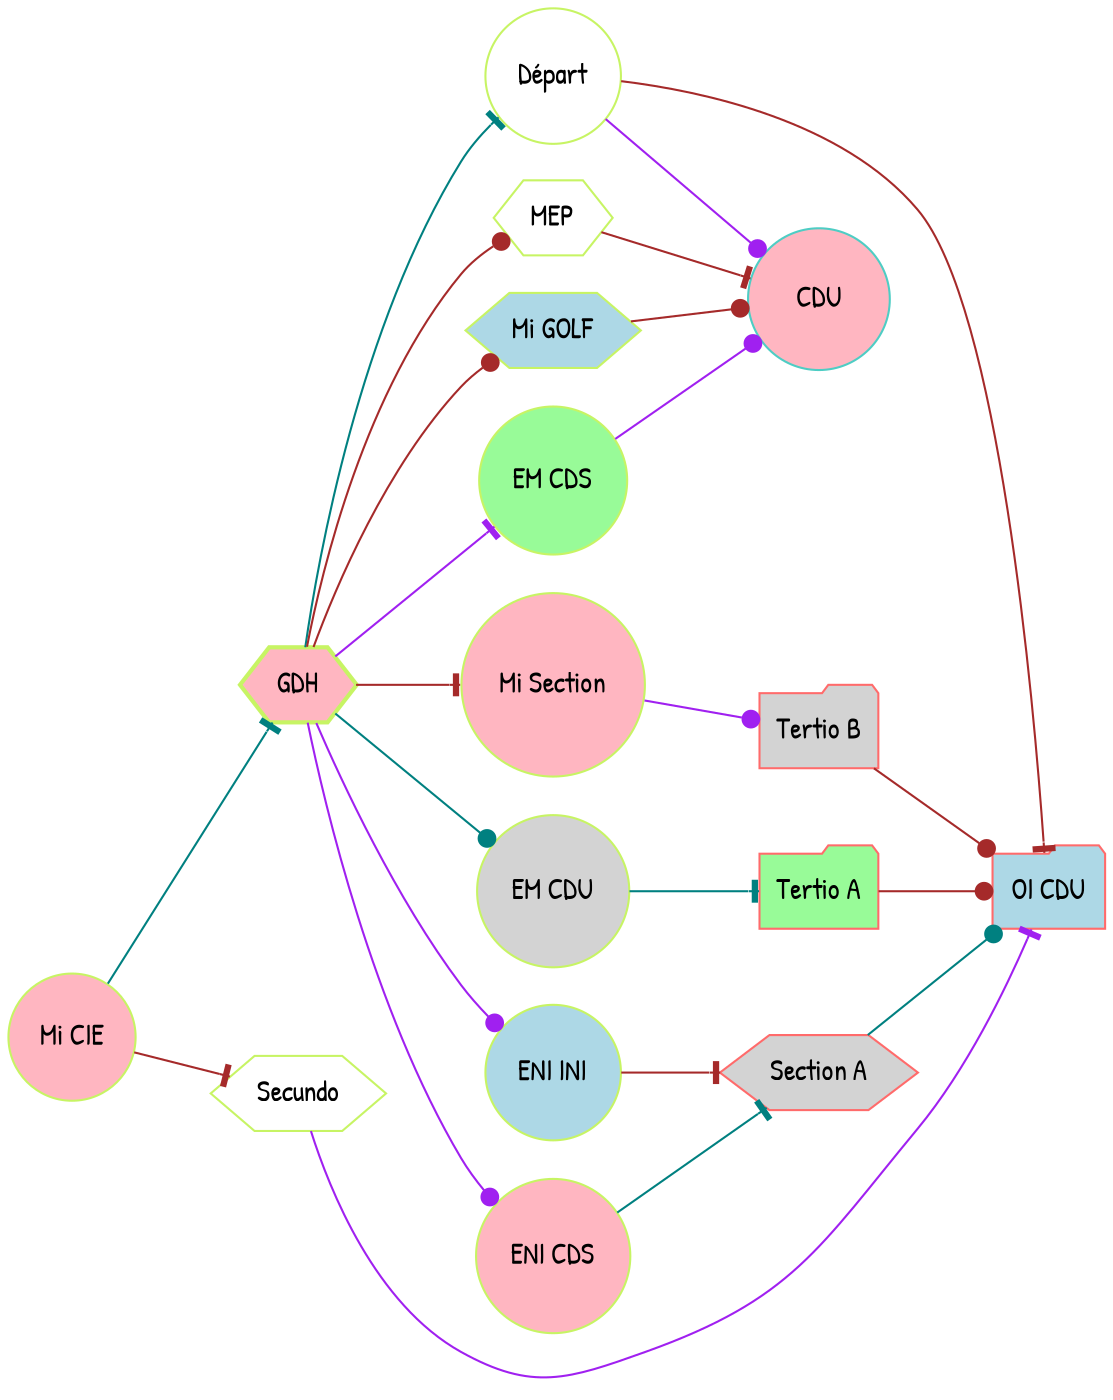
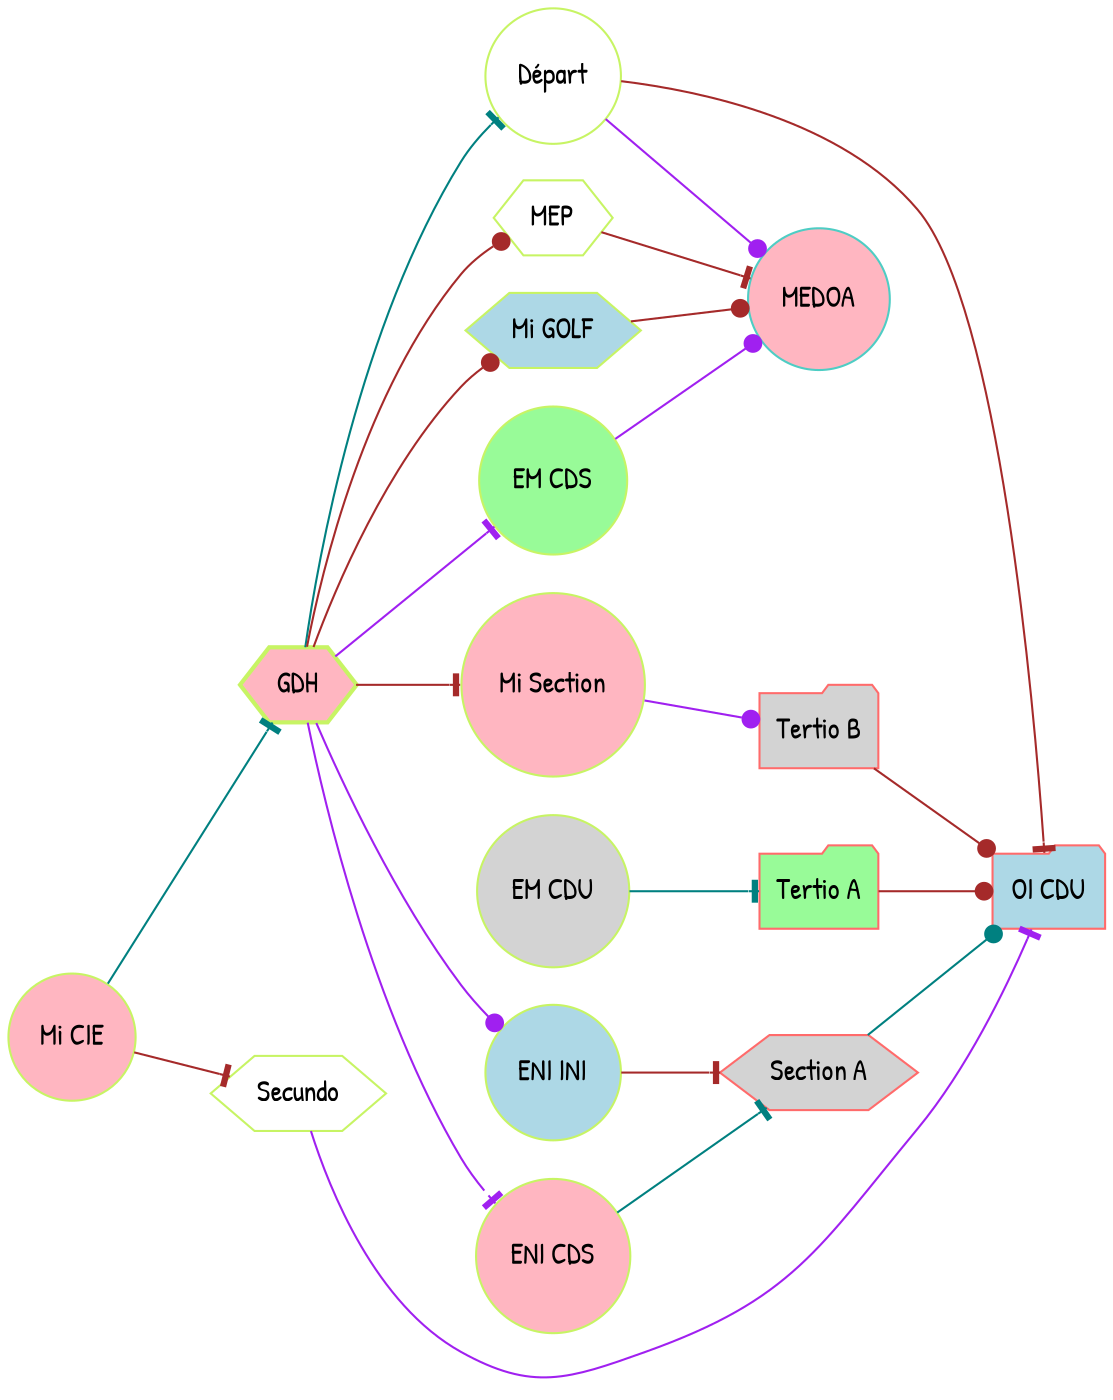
node "CDU": label "CDU" -> "MEDOA"
edge "GDH" -> "EM CDU": removed
edge "GDH" -> "ENI CDS": arrowhead dot -> tee
